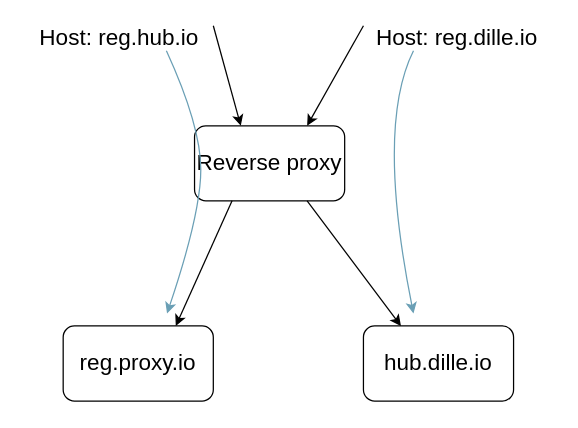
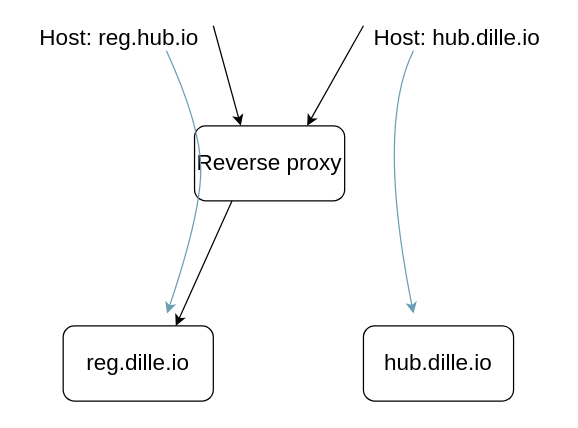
node "Host: reg.dille.io": label "Host: reg.dille.io" -> "Host: hub.dille.io"
edge "Reverse proxy" -> "hub.dille.io": removed
node "reg.proxy.io": label "reg.proxy.io" -> "reg.dille.io"
